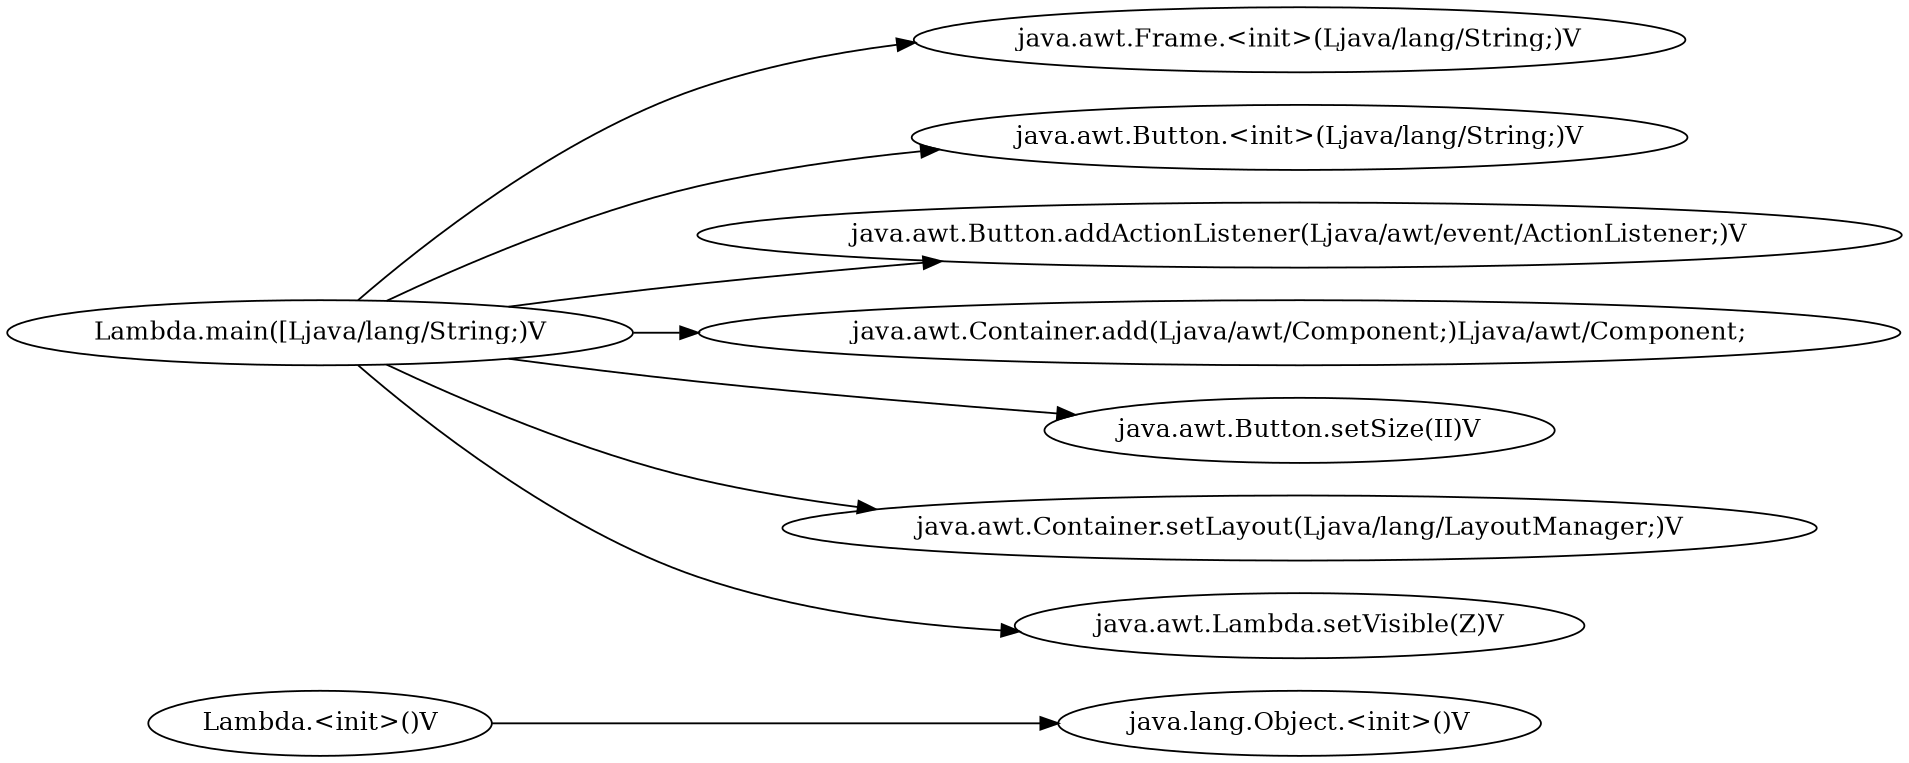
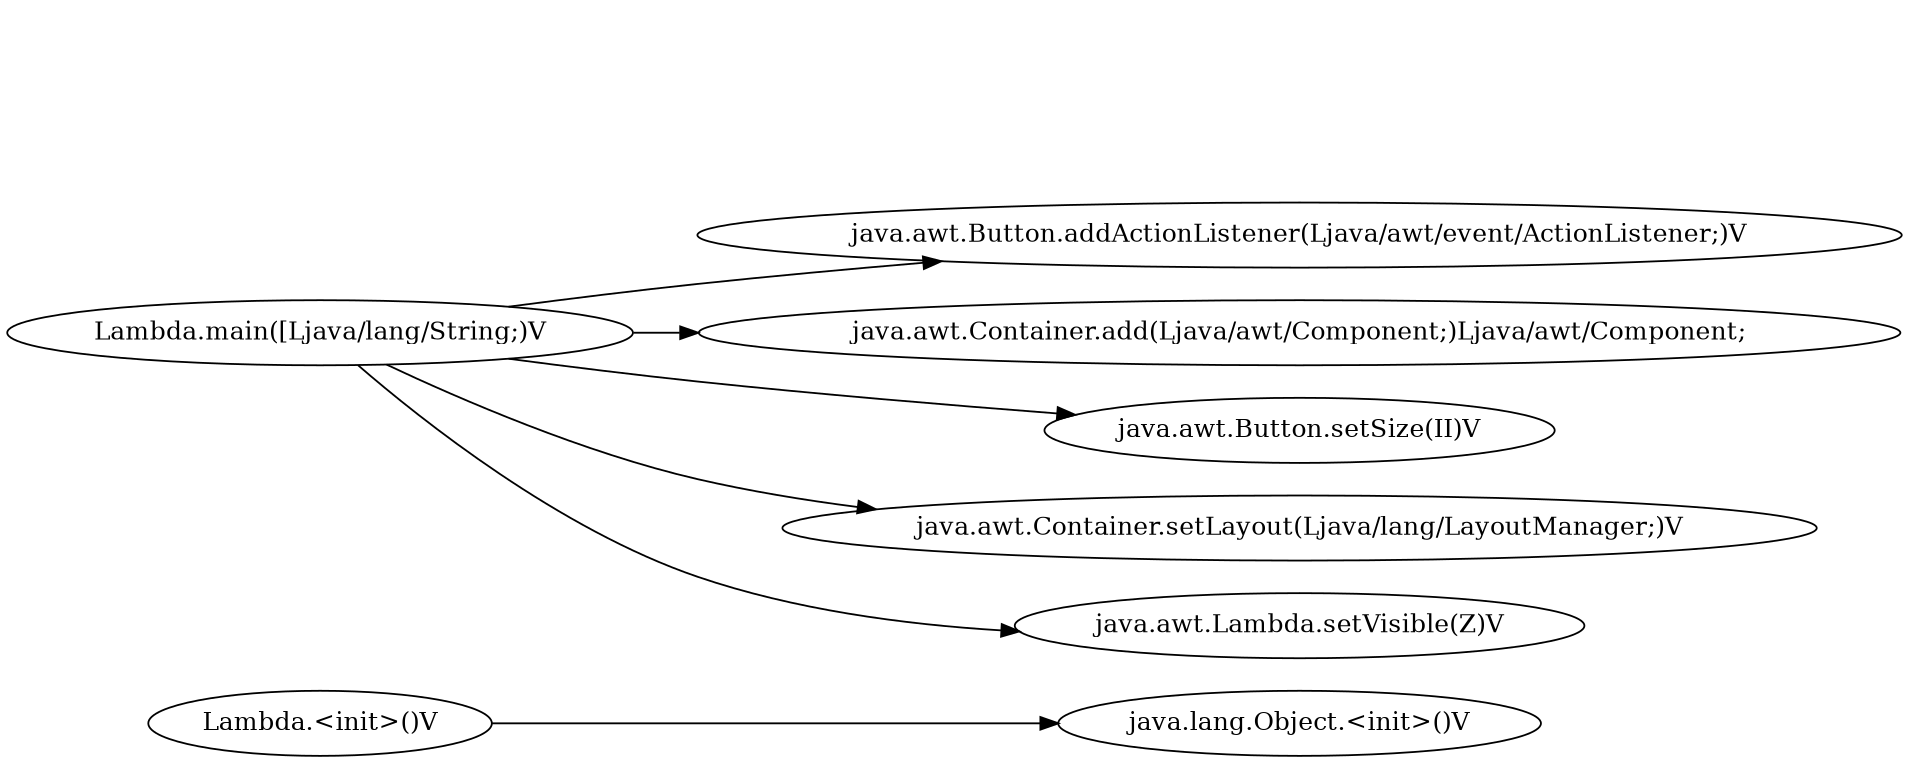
node "java.awt.Frame.<init>(Ljava/lang/String;)V": removed
node "java.awt.Button.<init>(Ljava/lang/String;)V": removed
